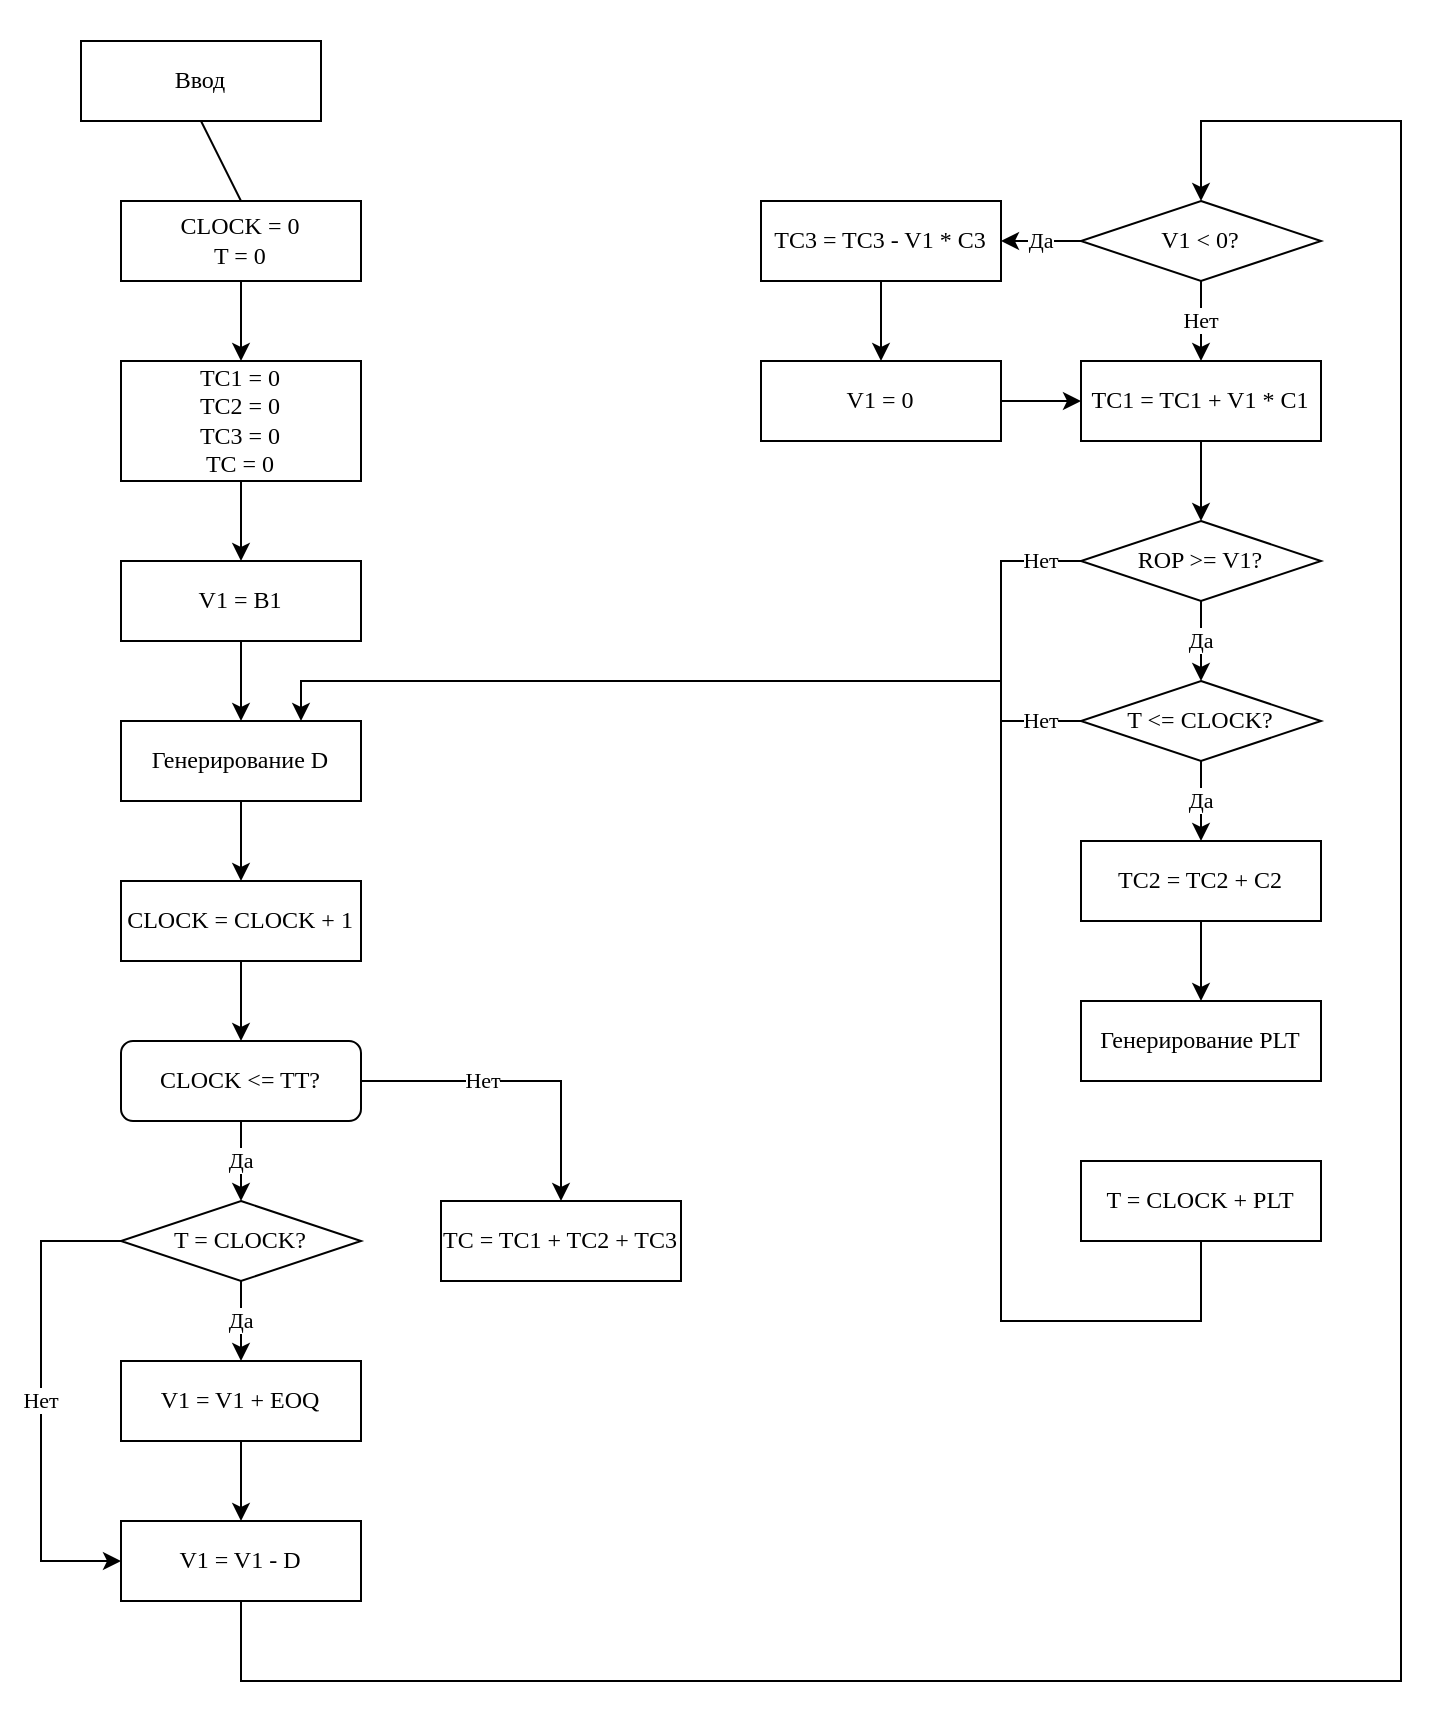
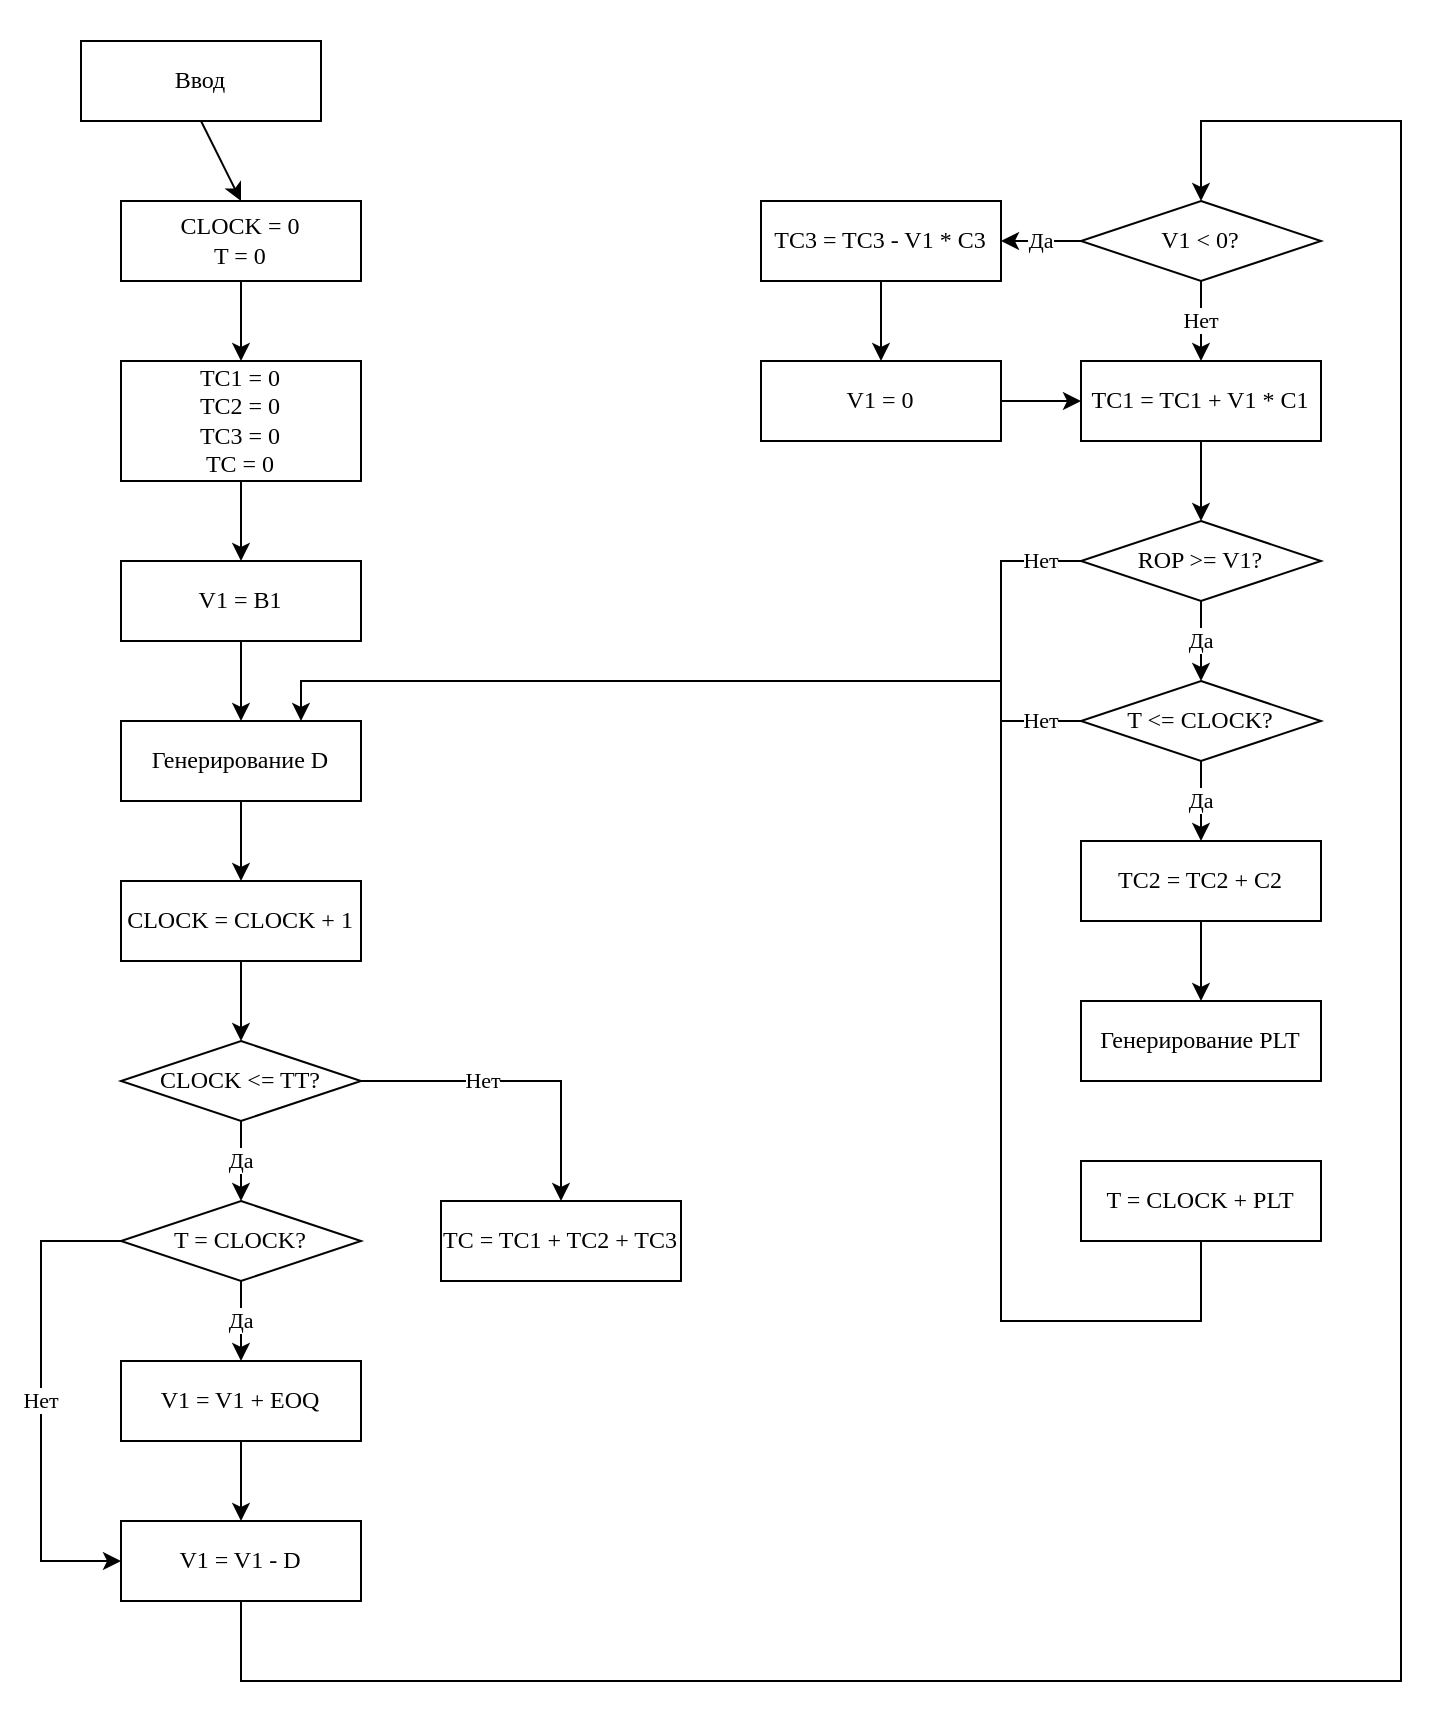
edge "Ввод" -- "CLOCK = 0 T = 0": arrowhead none -> classic
node "CLOCK <= TT?": shape rounded rectangle -> diamond
